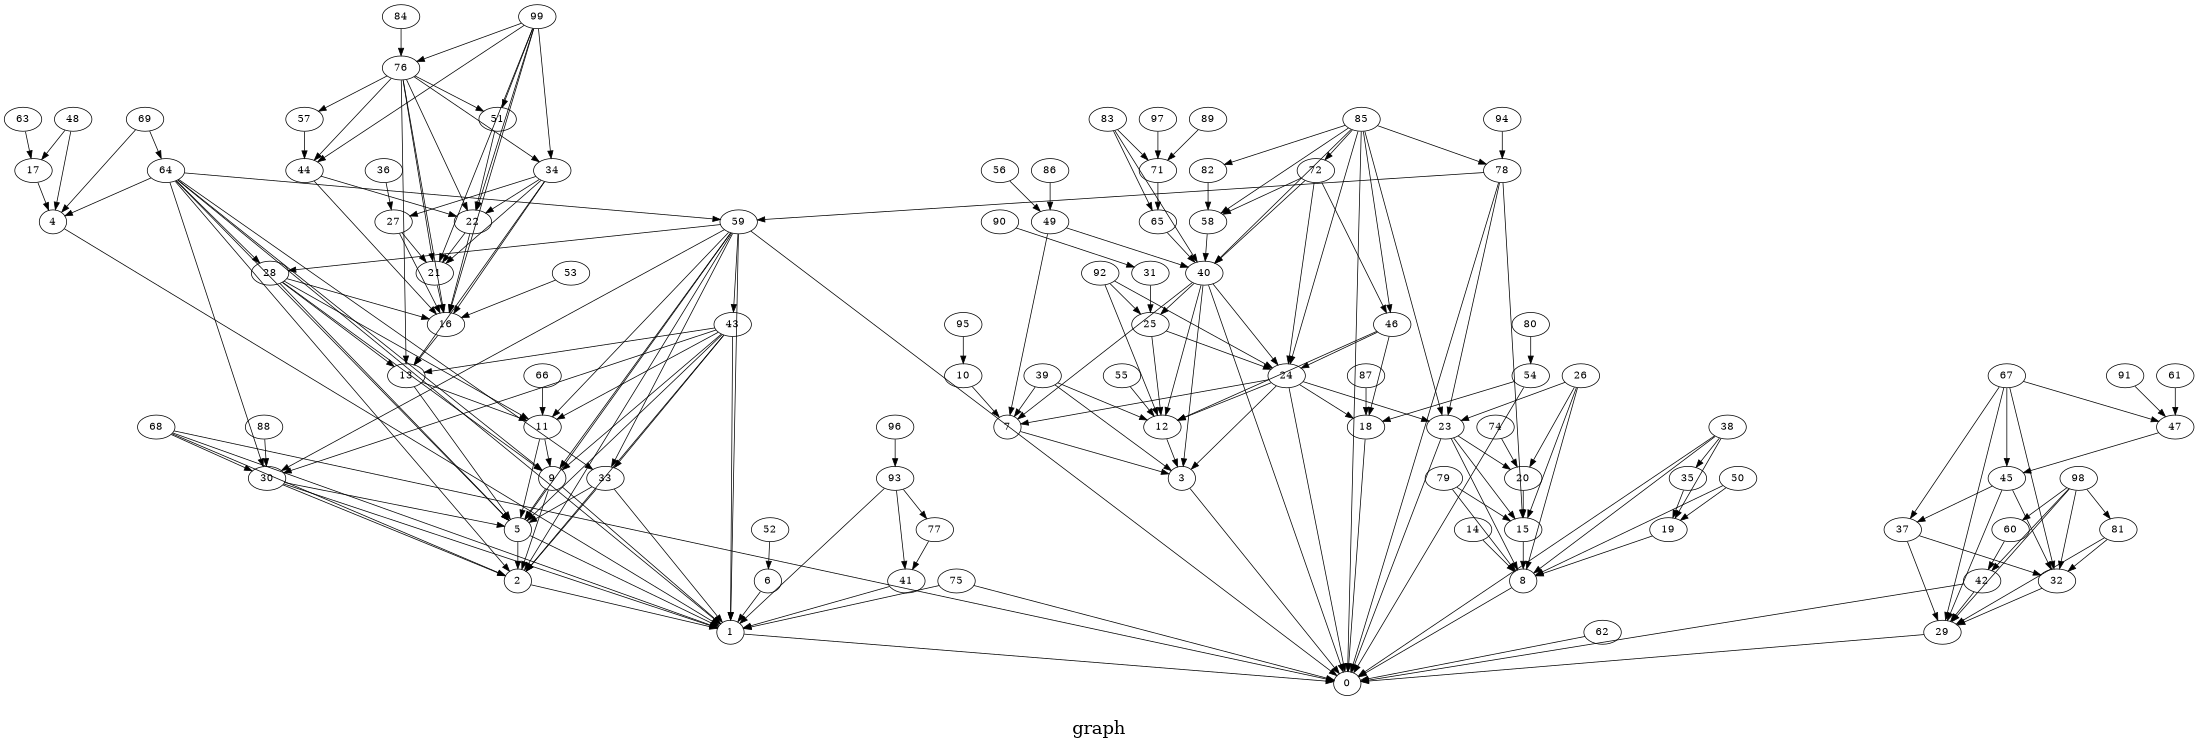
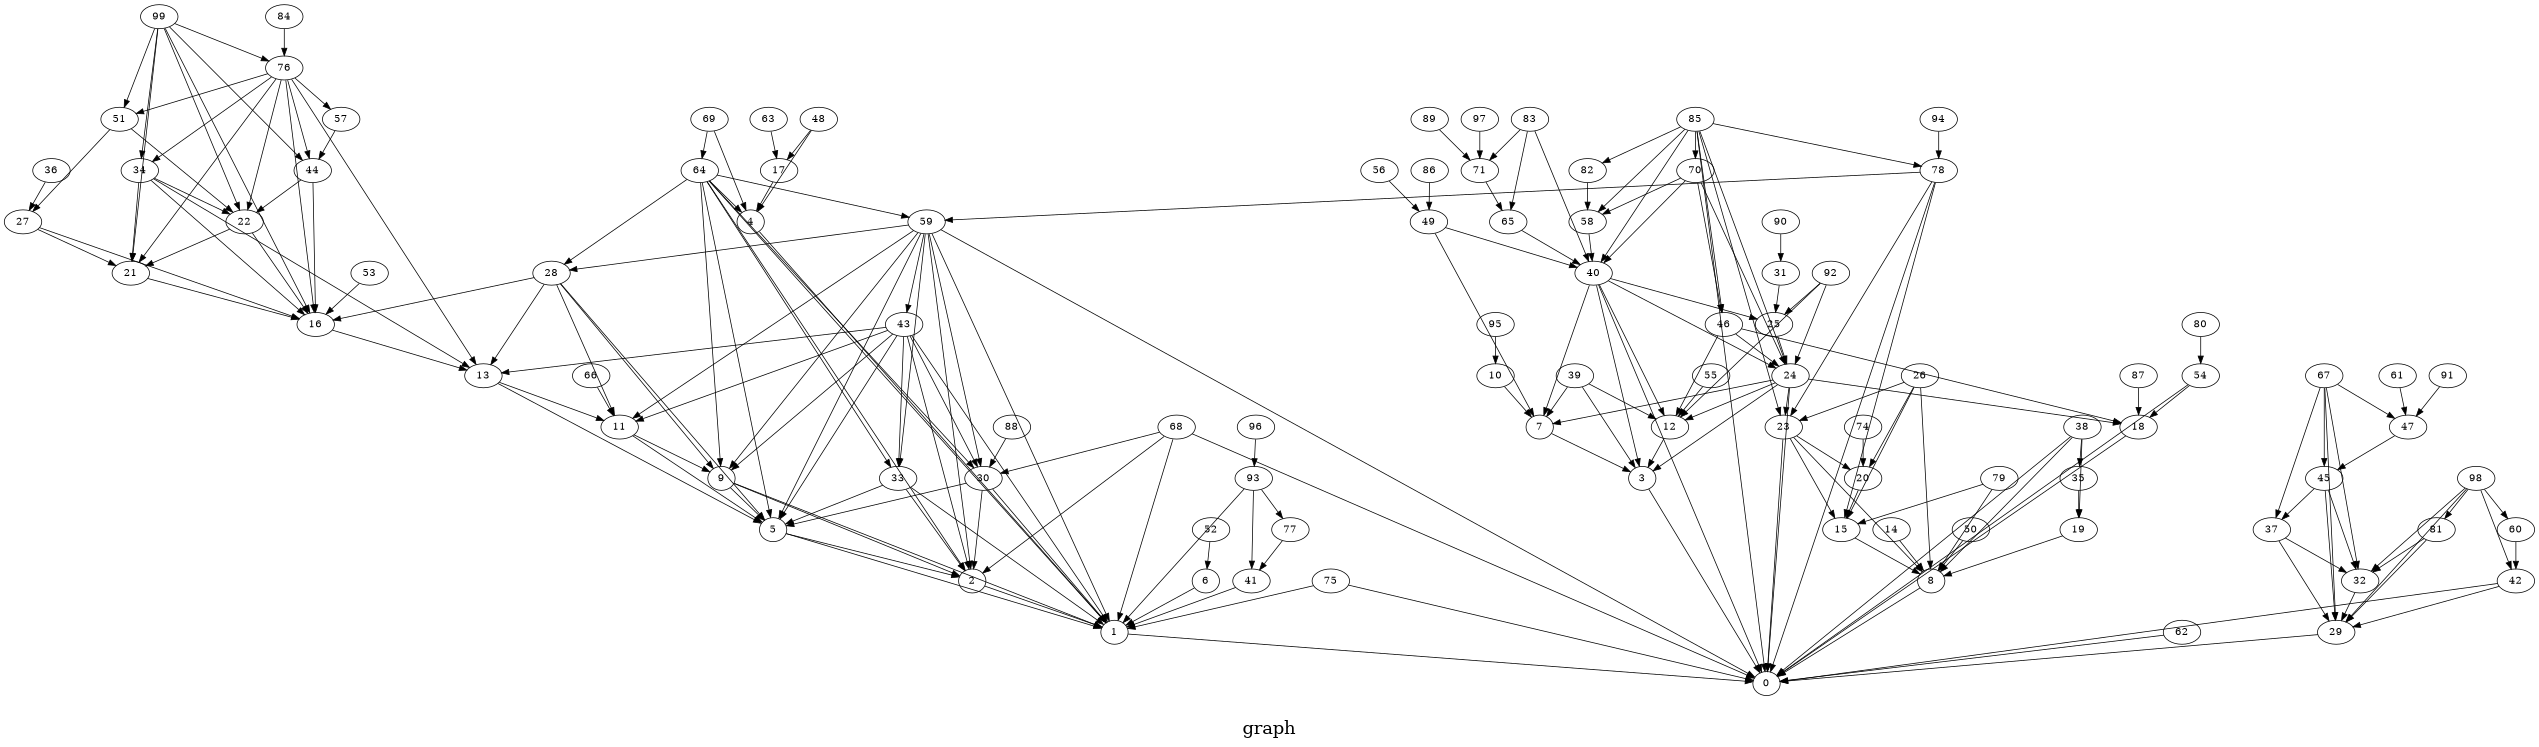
node "72": label "72" -> "70"
edge "34" -> "27": now "51" -> "27"
edge "25" -> "12": removed
edge "50" -> "19": removed
